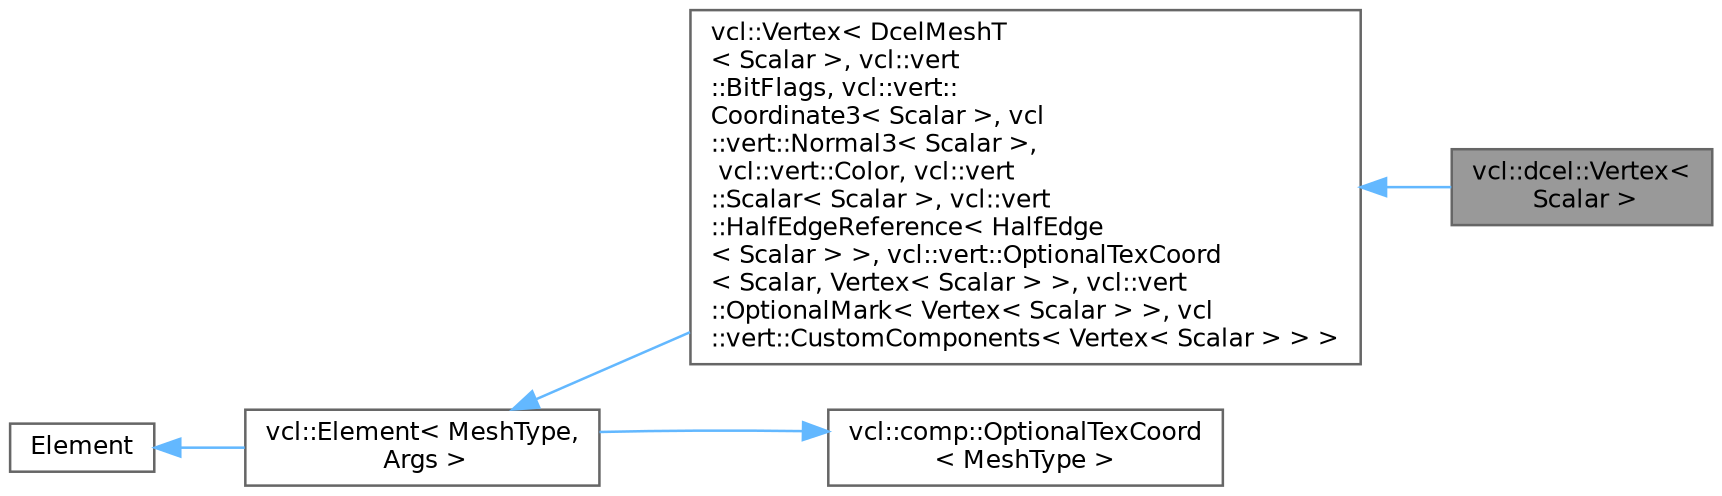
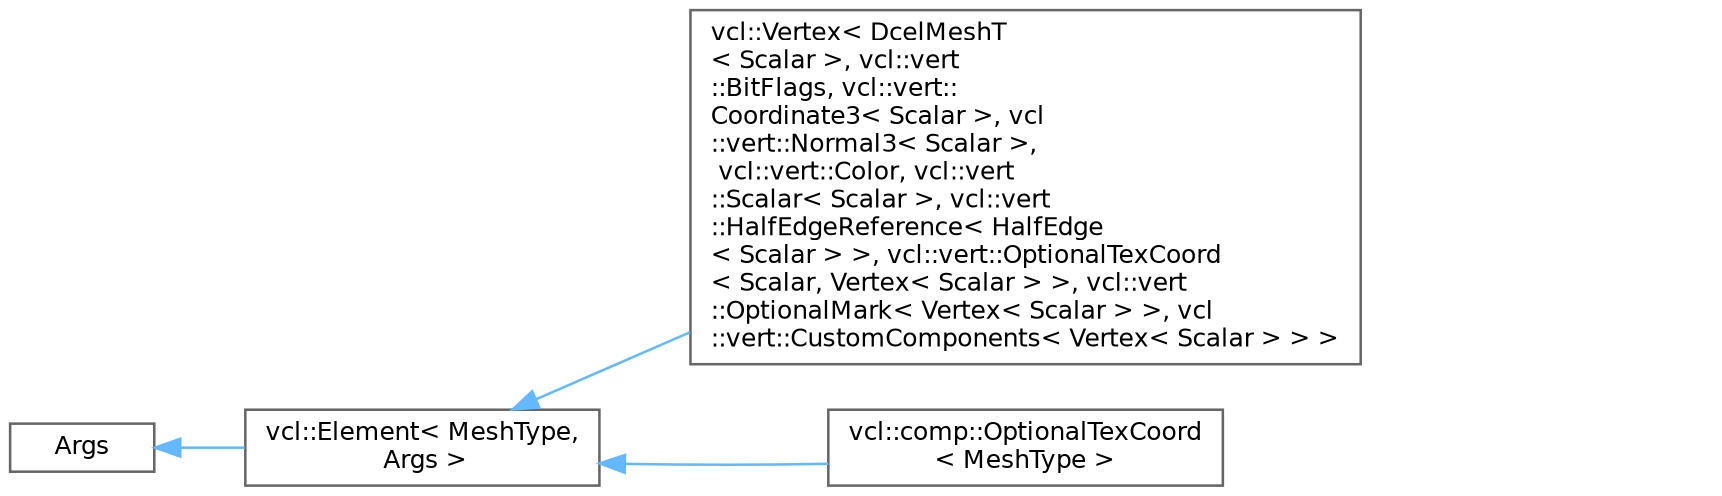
node "vcl::dcel::Vertex< Scalar >": removed
edge "vcl::Element< MeshType, Args >" -> "vcl::comp::OptionalTexCoord < MeshType >": reversed
node "Element": label "Element" -> "Args"
